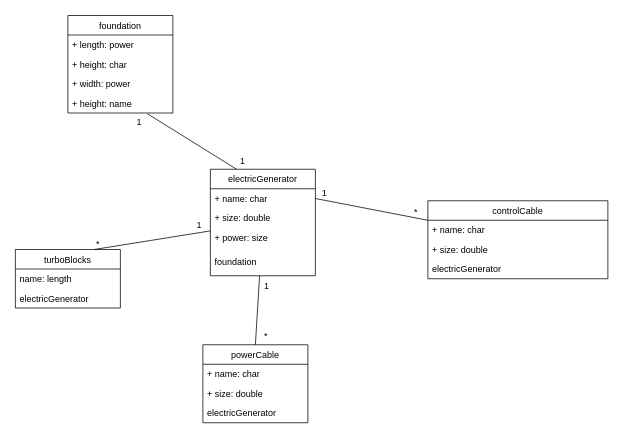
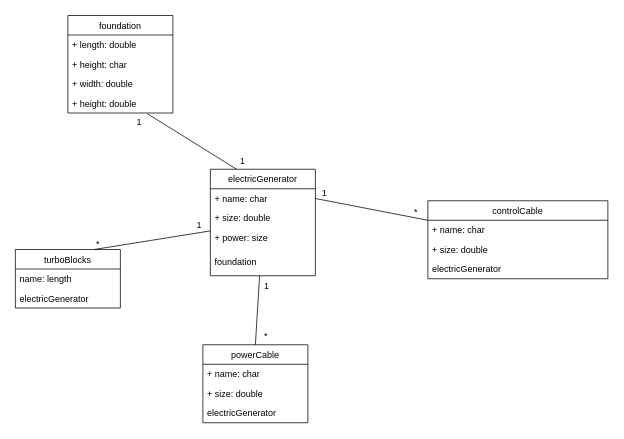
node "+ length: power": label "+ length: power" -> "+ length: double"
node "+ width: power": label "+ width: power" -> "+ width: double"
node "+ height: name": label "+ height: name" -> "+ height: double"
